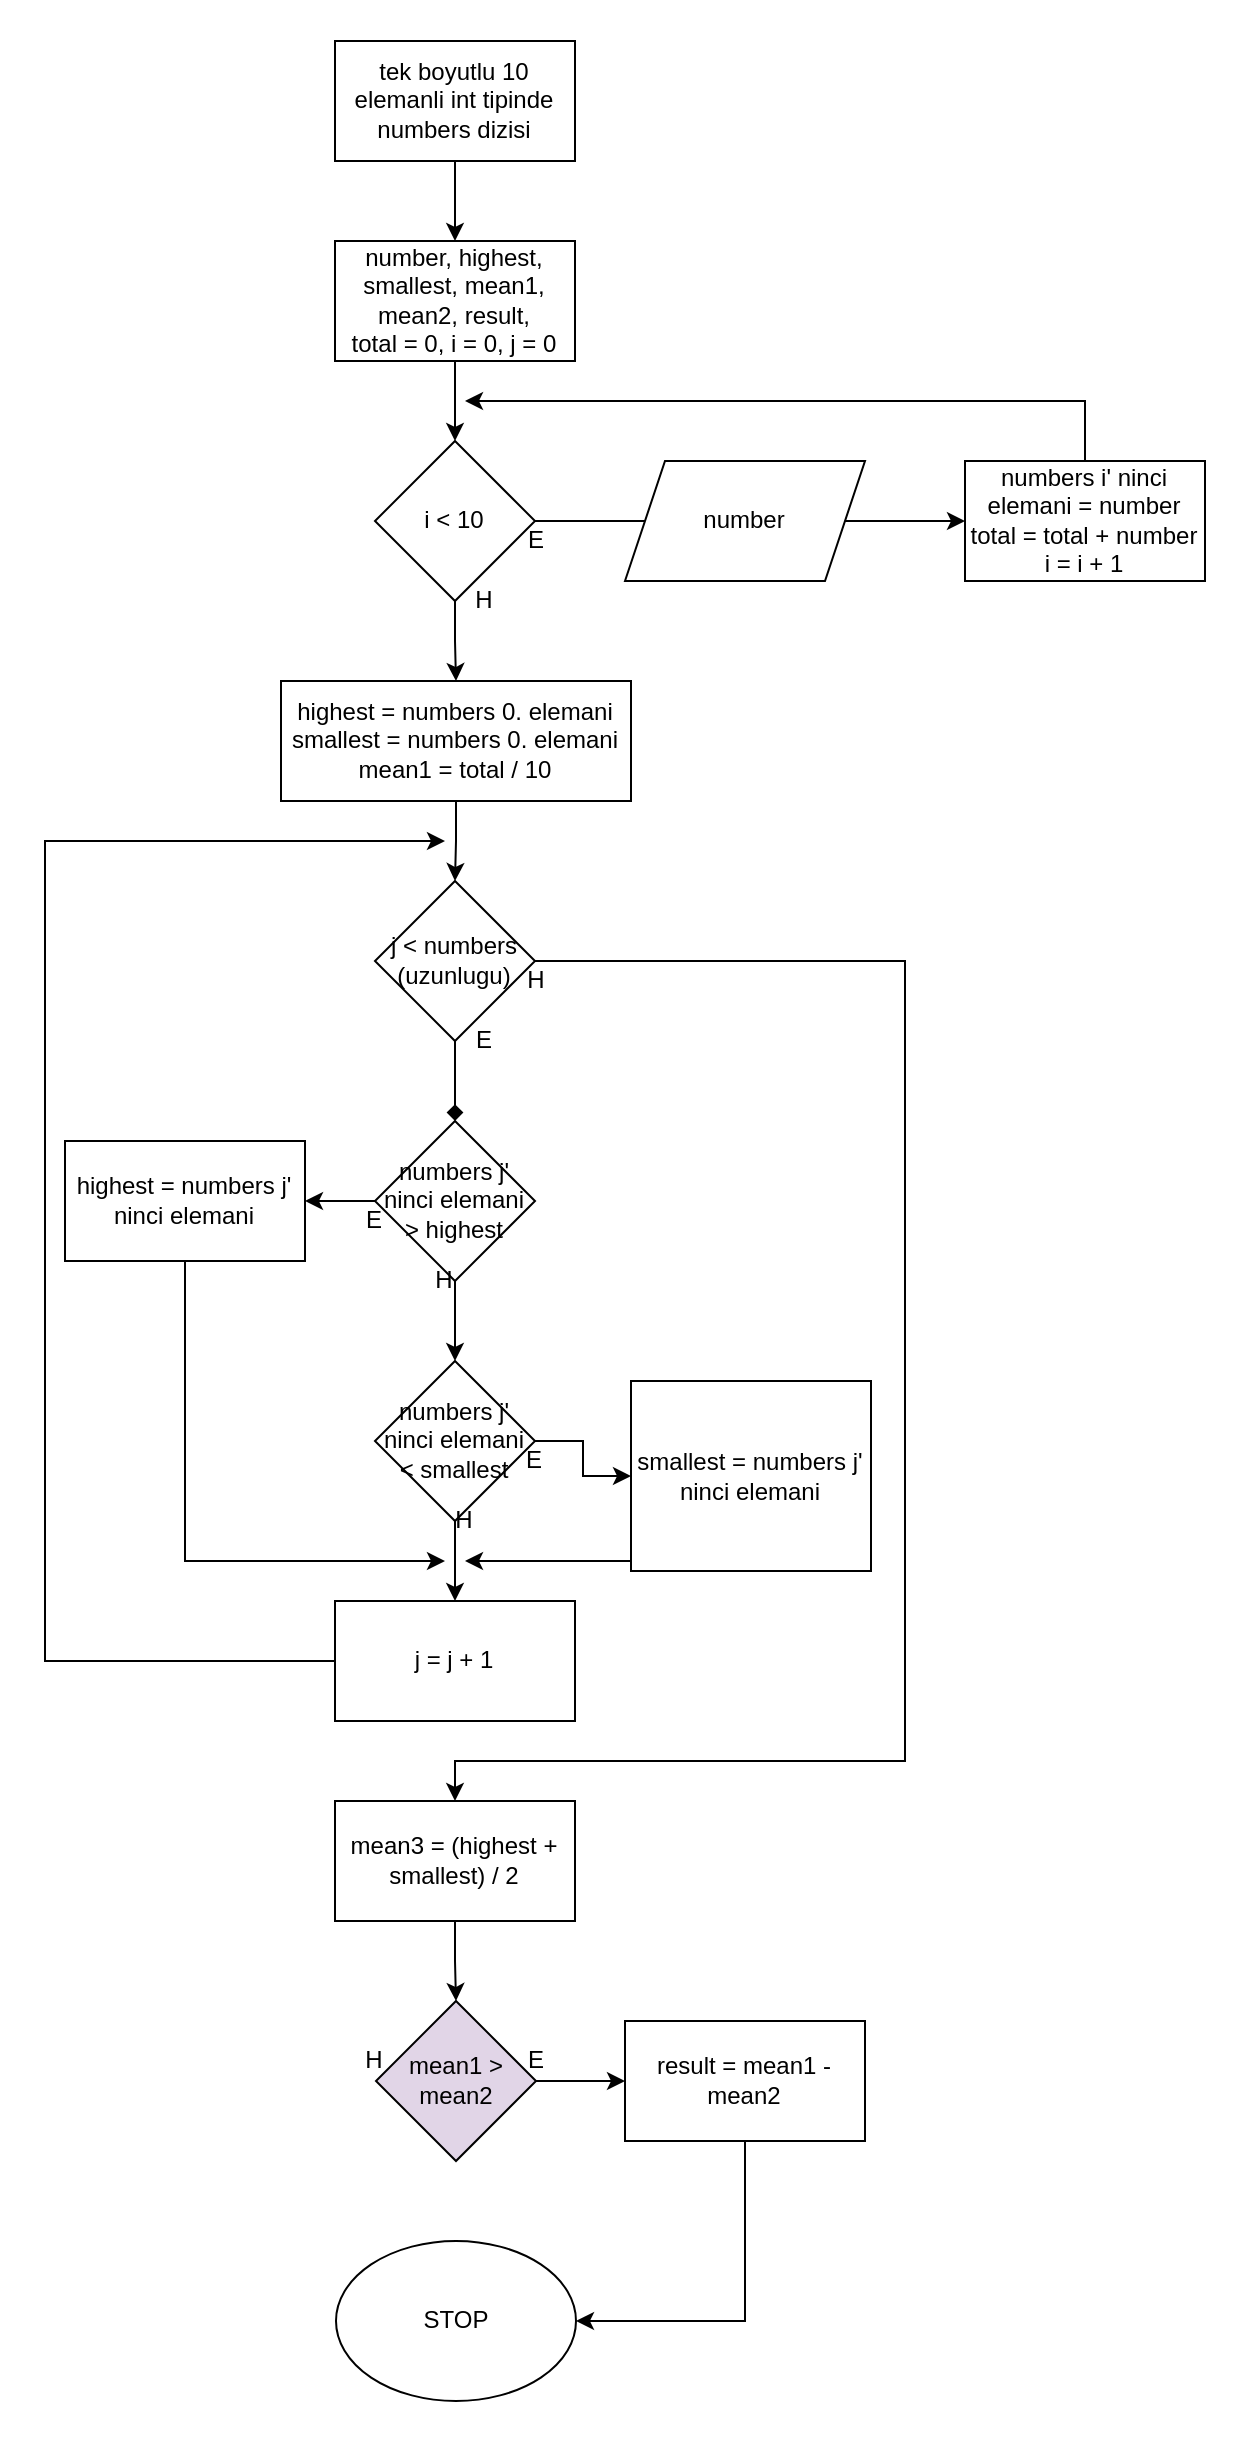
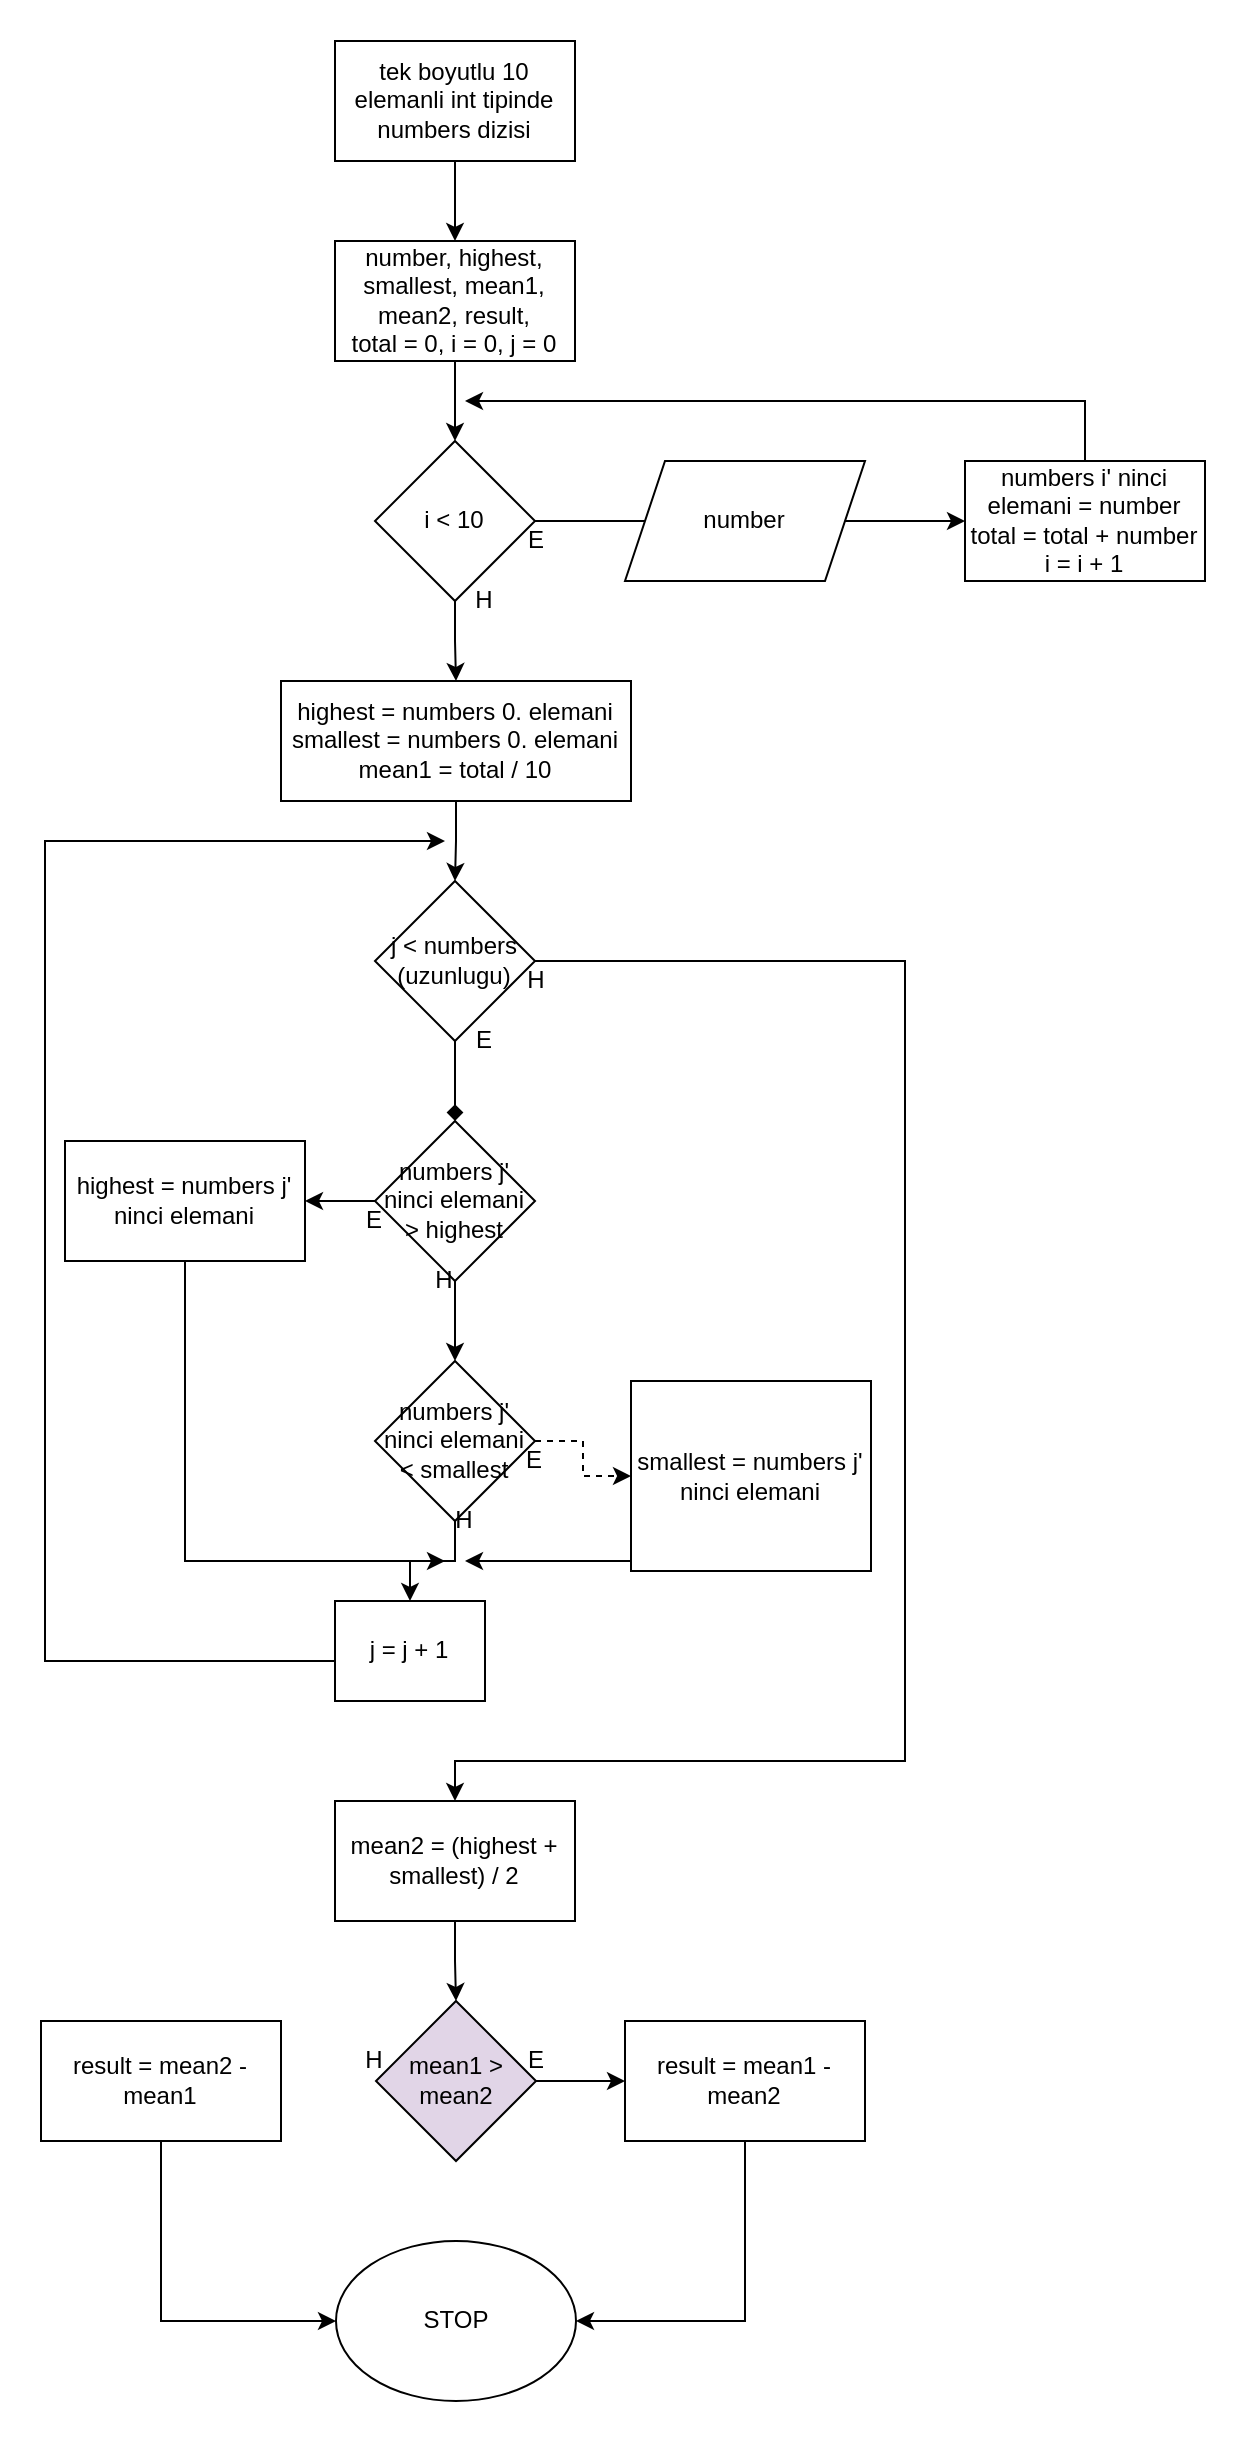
edge "numbers j' ninci elemani < smallest" -> "smallest = numbers j' ninci elemani": style solid -> dashed
node "j = j + 1": size 240x120 -> 150x100
node "mean3 = (highest + smallest) / 2": label "mean3 = (highest + smallest) / 2" -> "mean2 = (highest + smallest) / 2"
node "result = mean2 - mean1": added
edge "result = mean2 - mean1" -> "STOP": added
